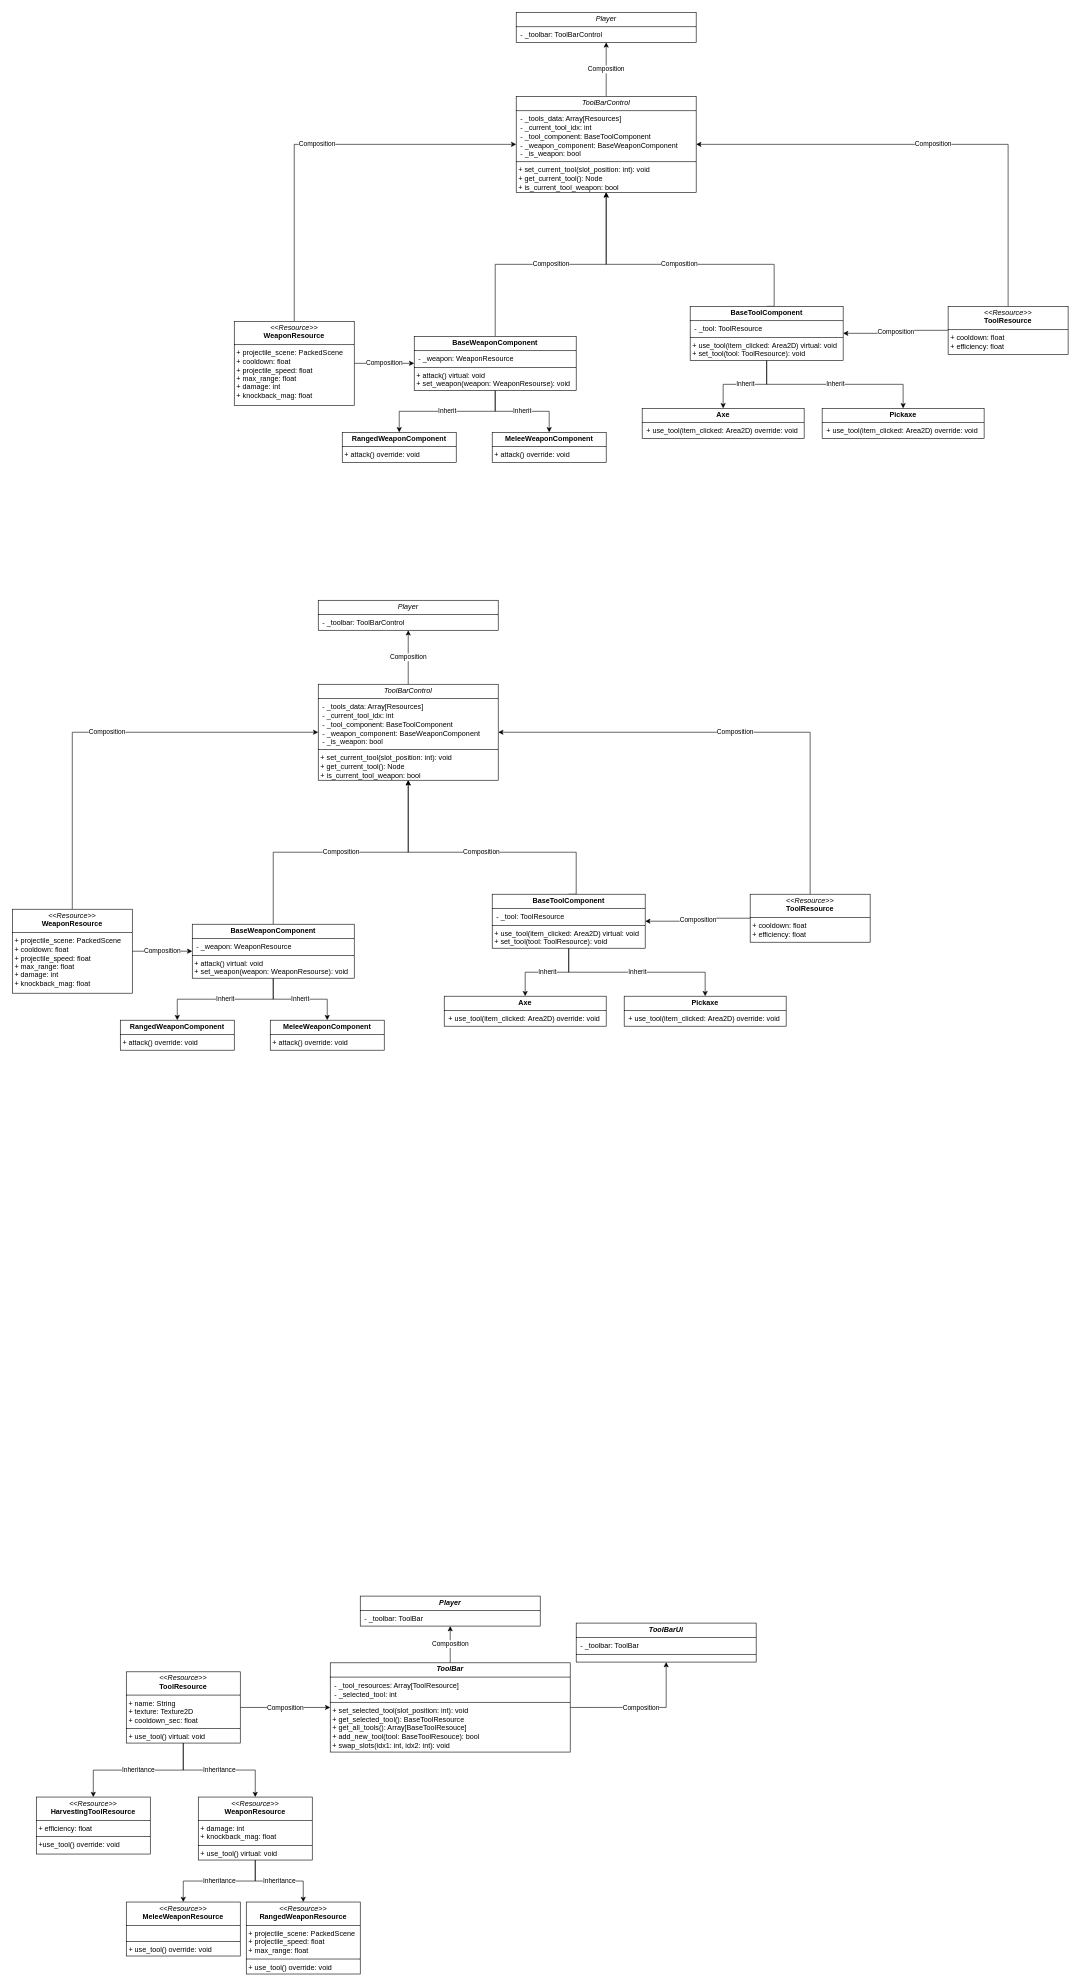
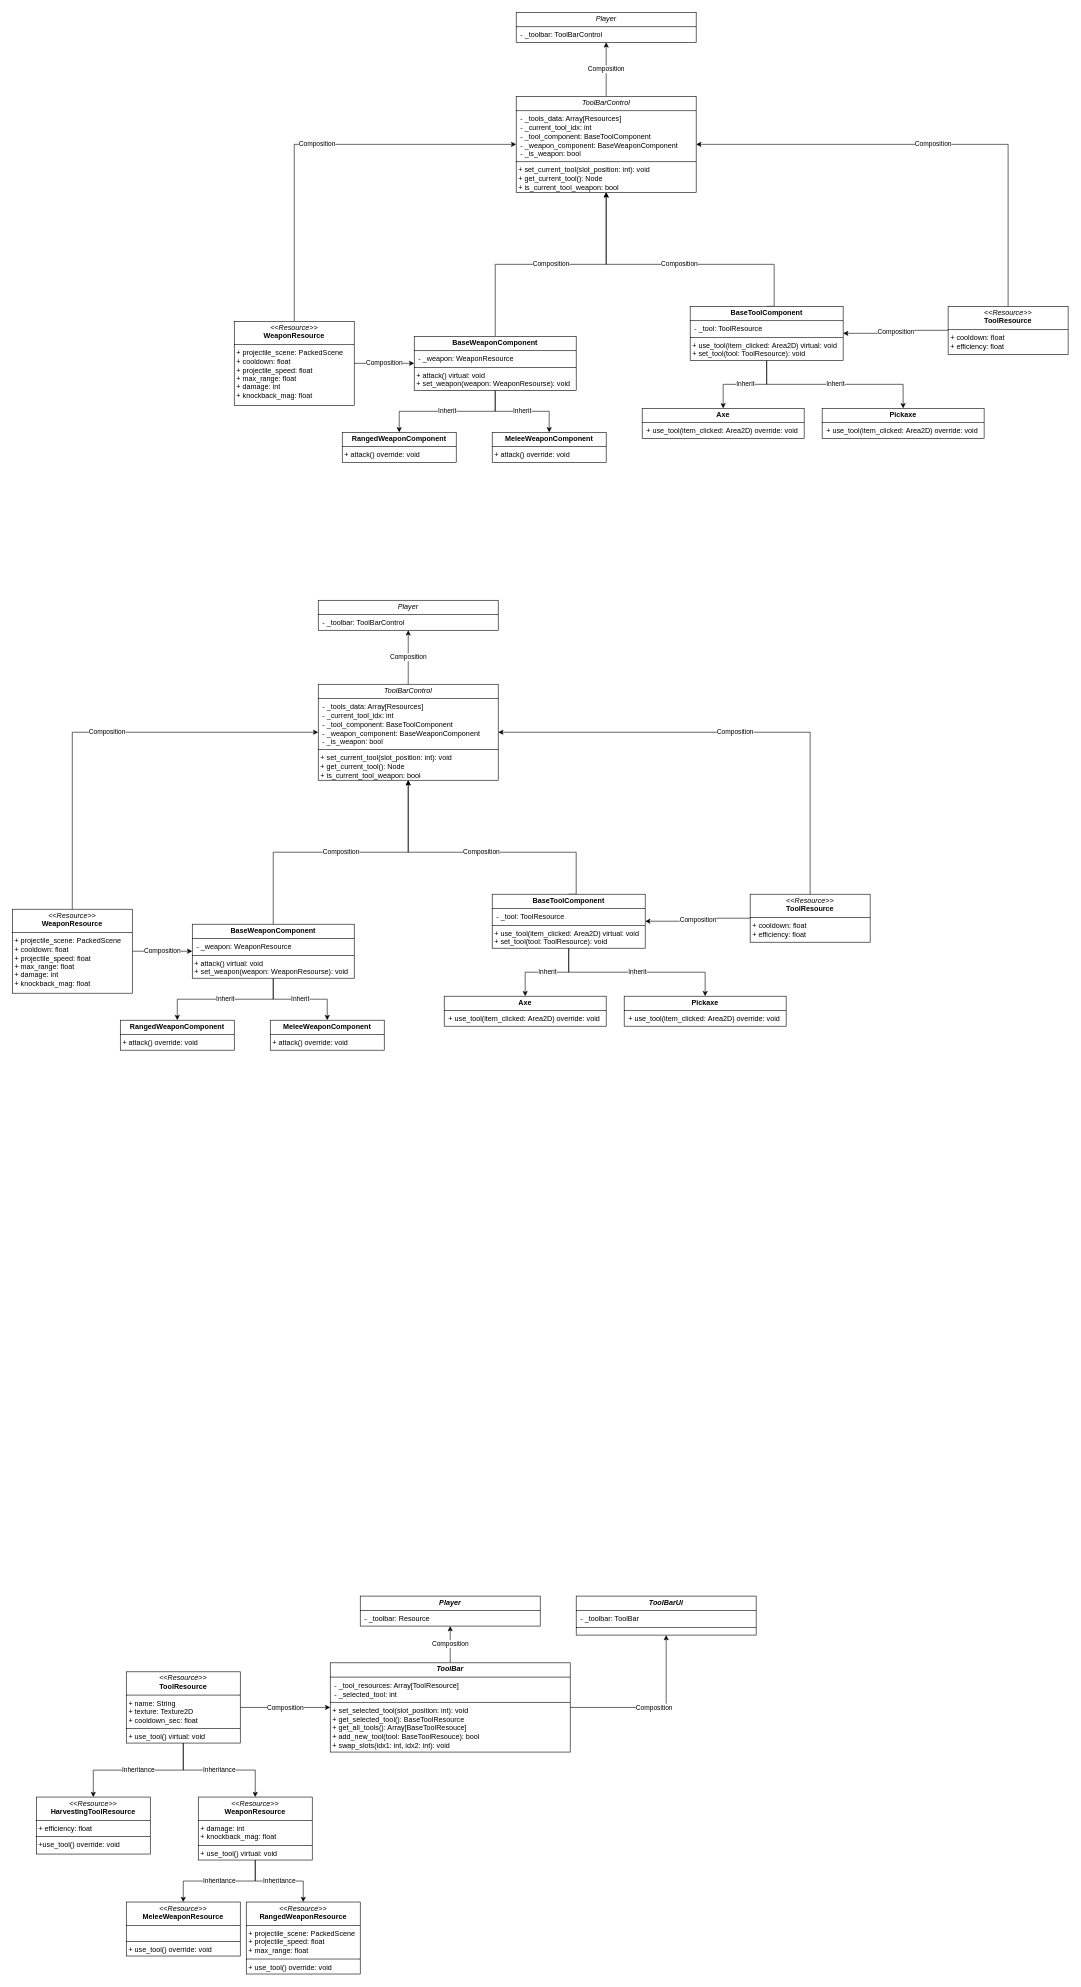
node "Player - _toolbar: ToolBar": label "Player - _toolbar: ToolBar" -> "Player - _toolbar: Resource"
node "ToolBarUi - _toolbar: ToolBar": moved (666, 1643) -> (666, 1616)
